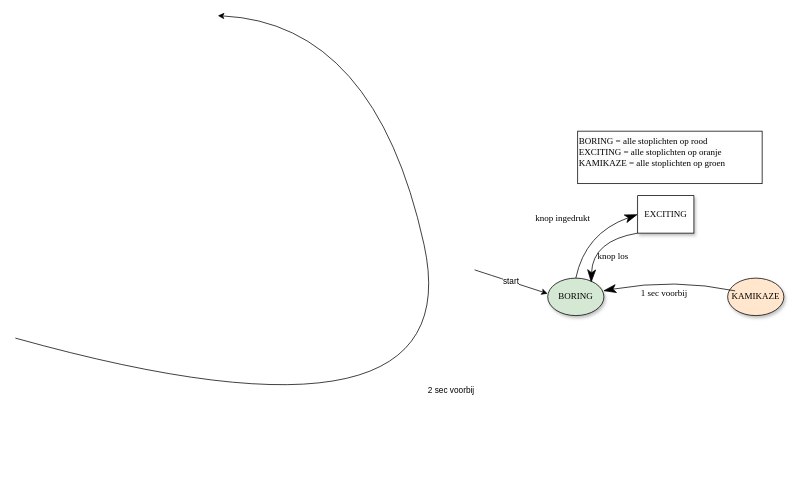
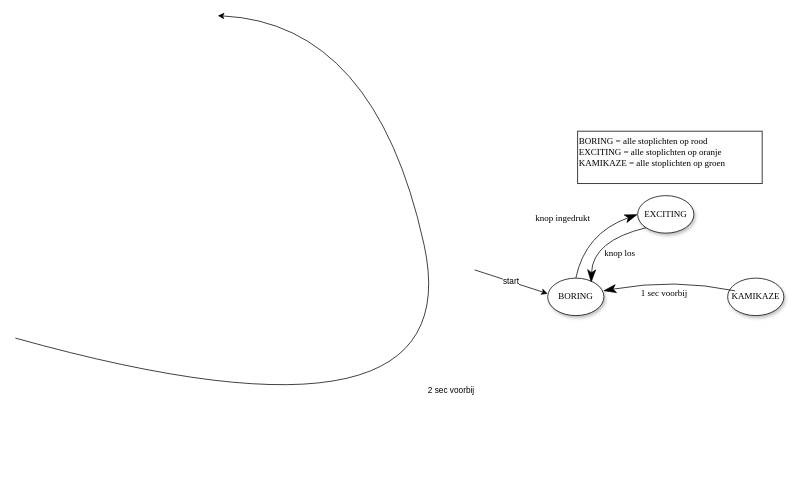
node "EXCITING": shape rectangle -> ellipse
node "BORING": fillcolor #d5e8d4 -> #ffffff
node "KAMIKAZE": fillcolor #ffe6cc -> #ffffff
